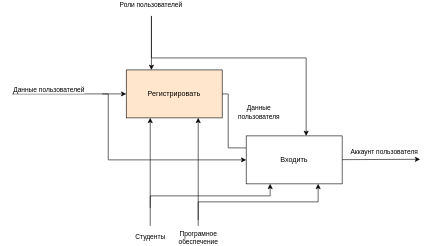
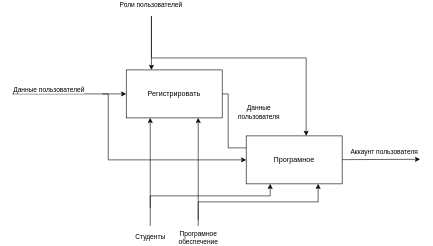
node "Регистрировать": fillcolor #ffe6cc -> #ffffff
node "Входить": label "Входить" -> "Програмное"
